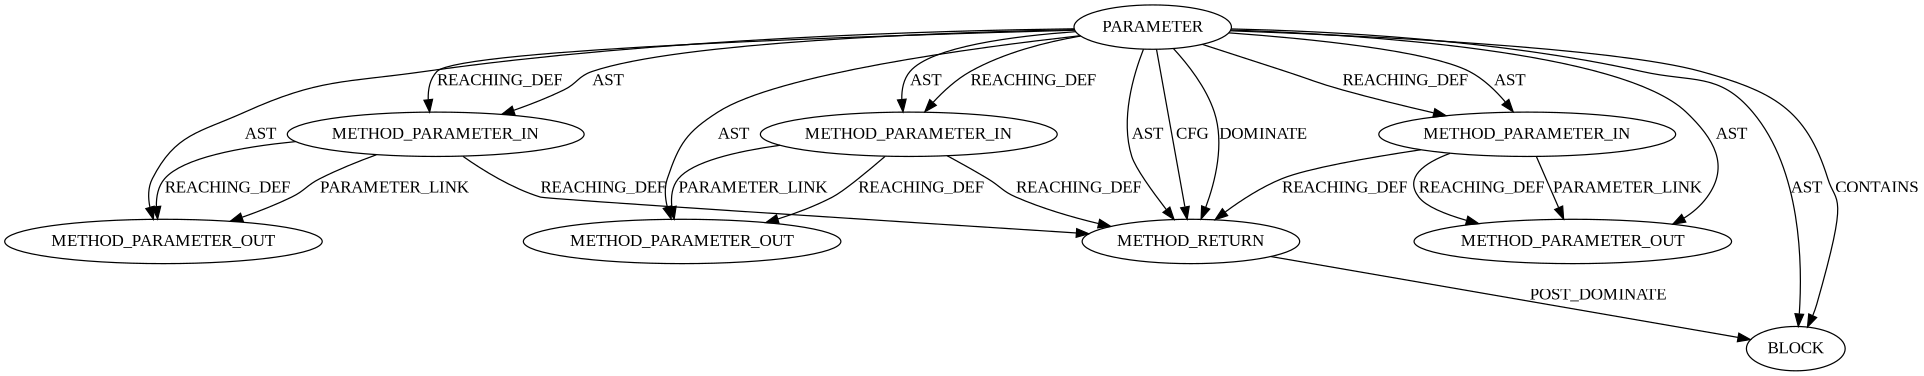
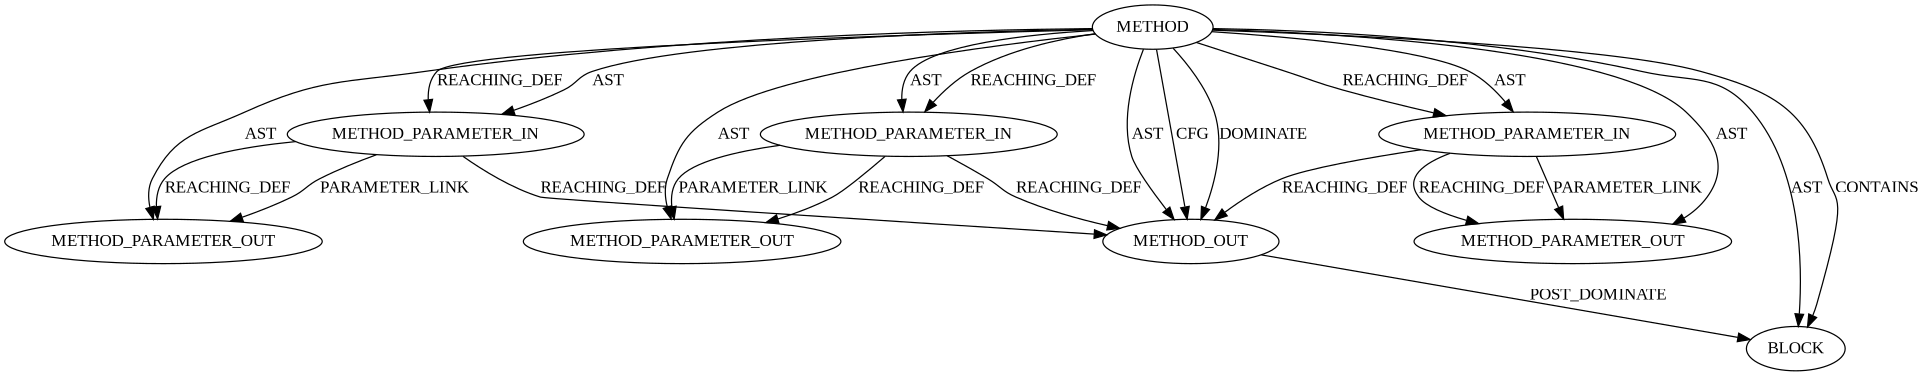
node "PARAMETER": label "PARAMETER" -> "METHOD"
node "METHOD_RETURN": label "METHOD_RETURN" -> "METHOD_OUT"
